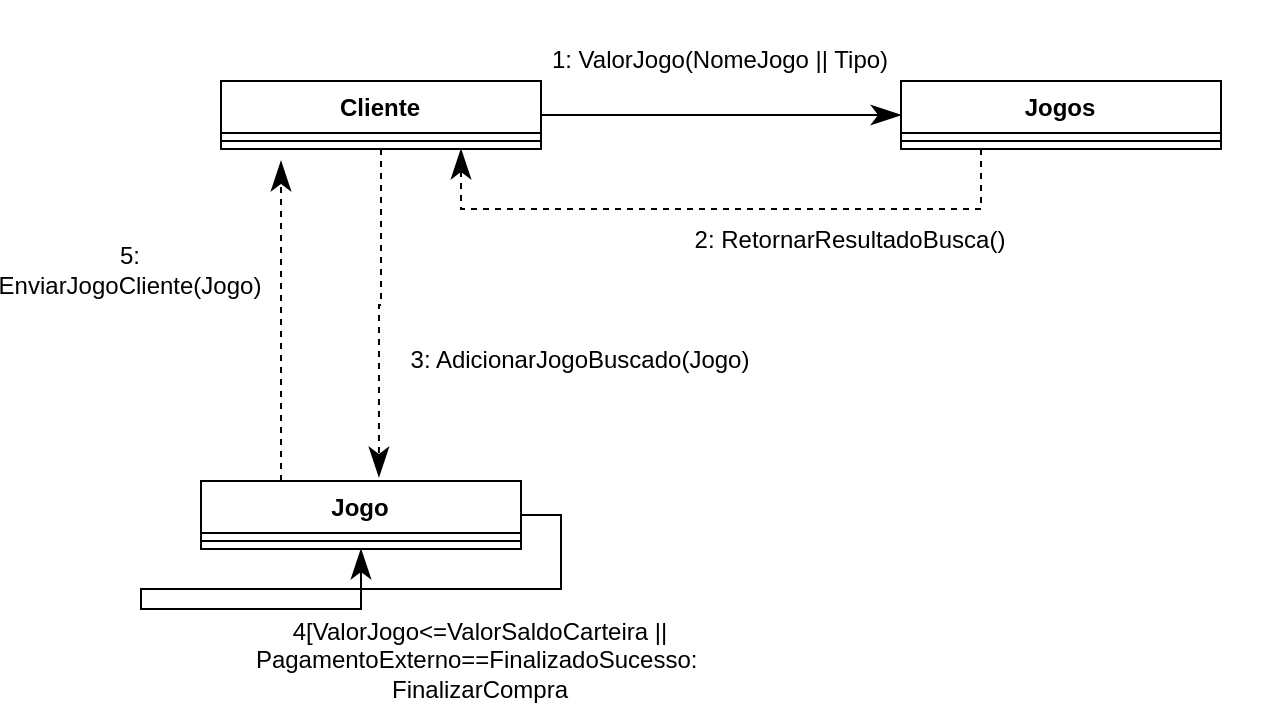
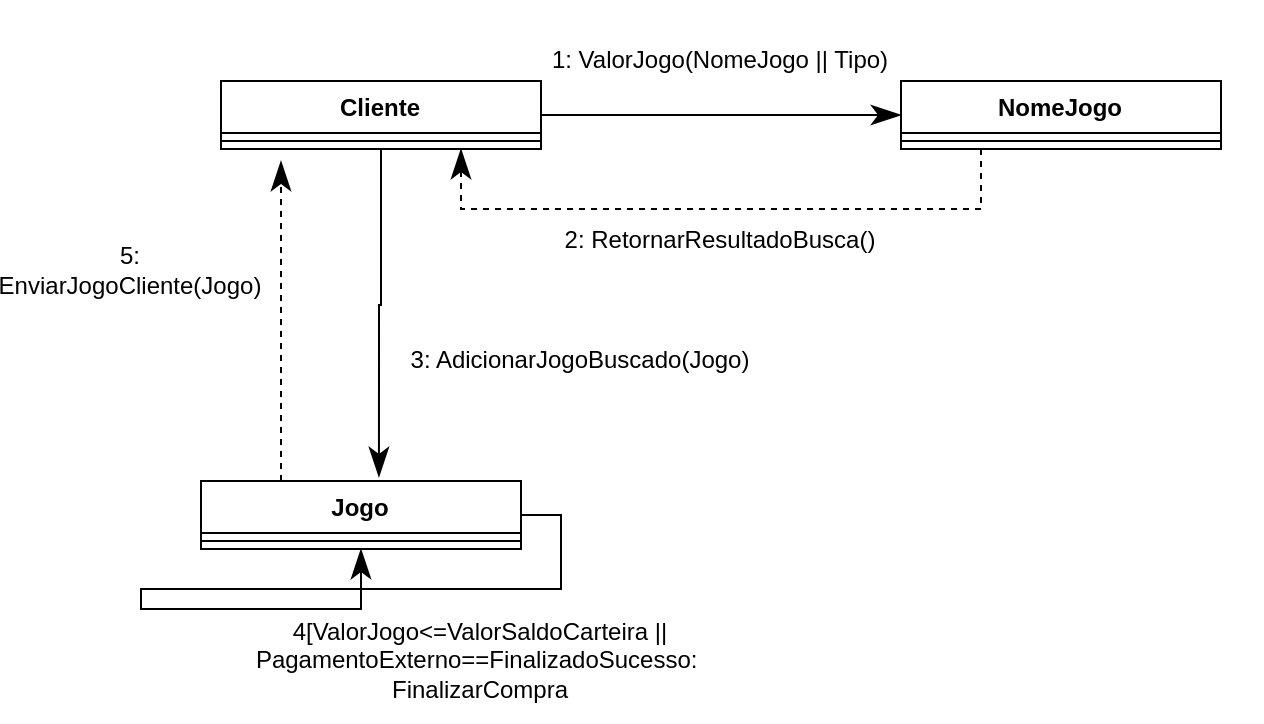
node "Jogos": label "Jogos" -> "NomeJogo"
node "2: RetornarResultadoBusca()": moved (851, 241) -> (721, 241)
edge "Cliente" -> "Jogo": style dashed -> solid
